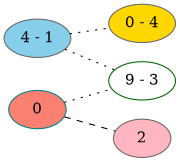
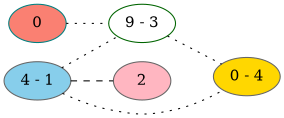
edge "9 - 3" -- "0 - 4": added
edge "0" -- "2": now "4 - 1" -- "2"
